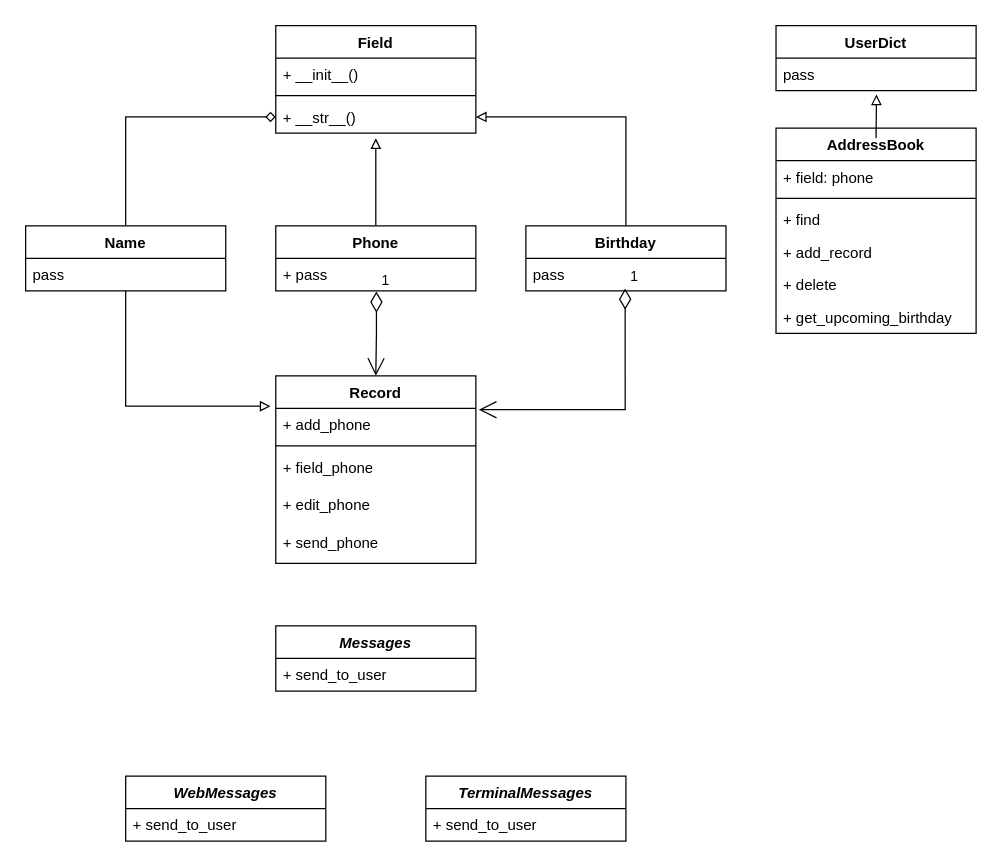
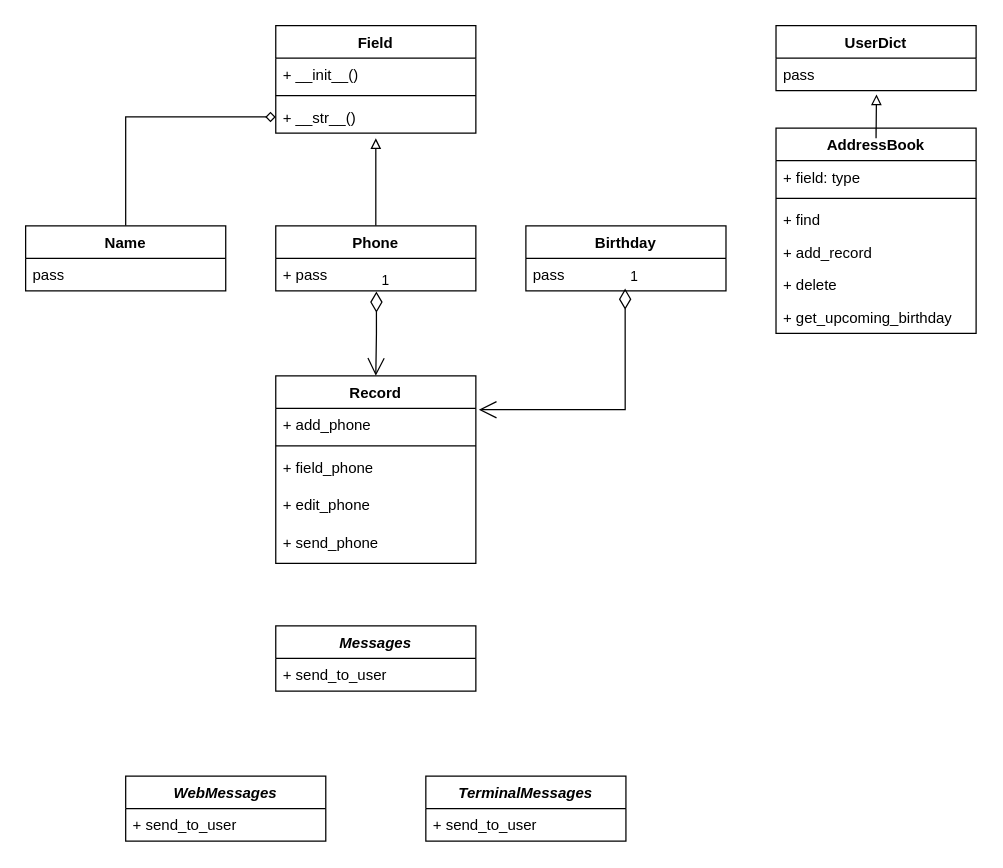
edge "Birthday" -> "+ __str__()": removed
node "+ field: phone": label "+ field: phone" -> "+ field: type"
edge "Name" -> "+ add_phone": removed
